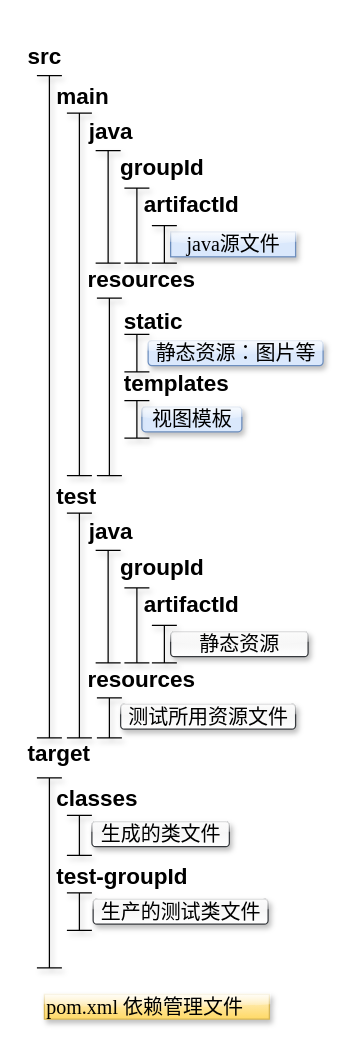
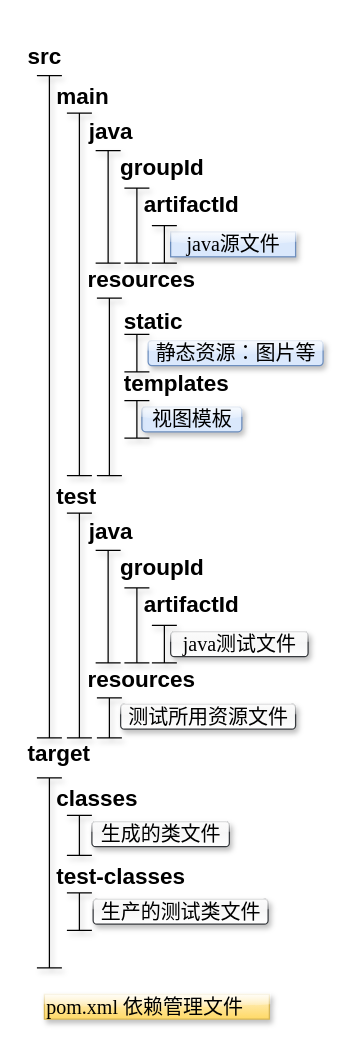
node "静态资源": label "静态资源" -> "java测试文件"
node "test-groupId": label "test-groupId" -> "test-classes"
